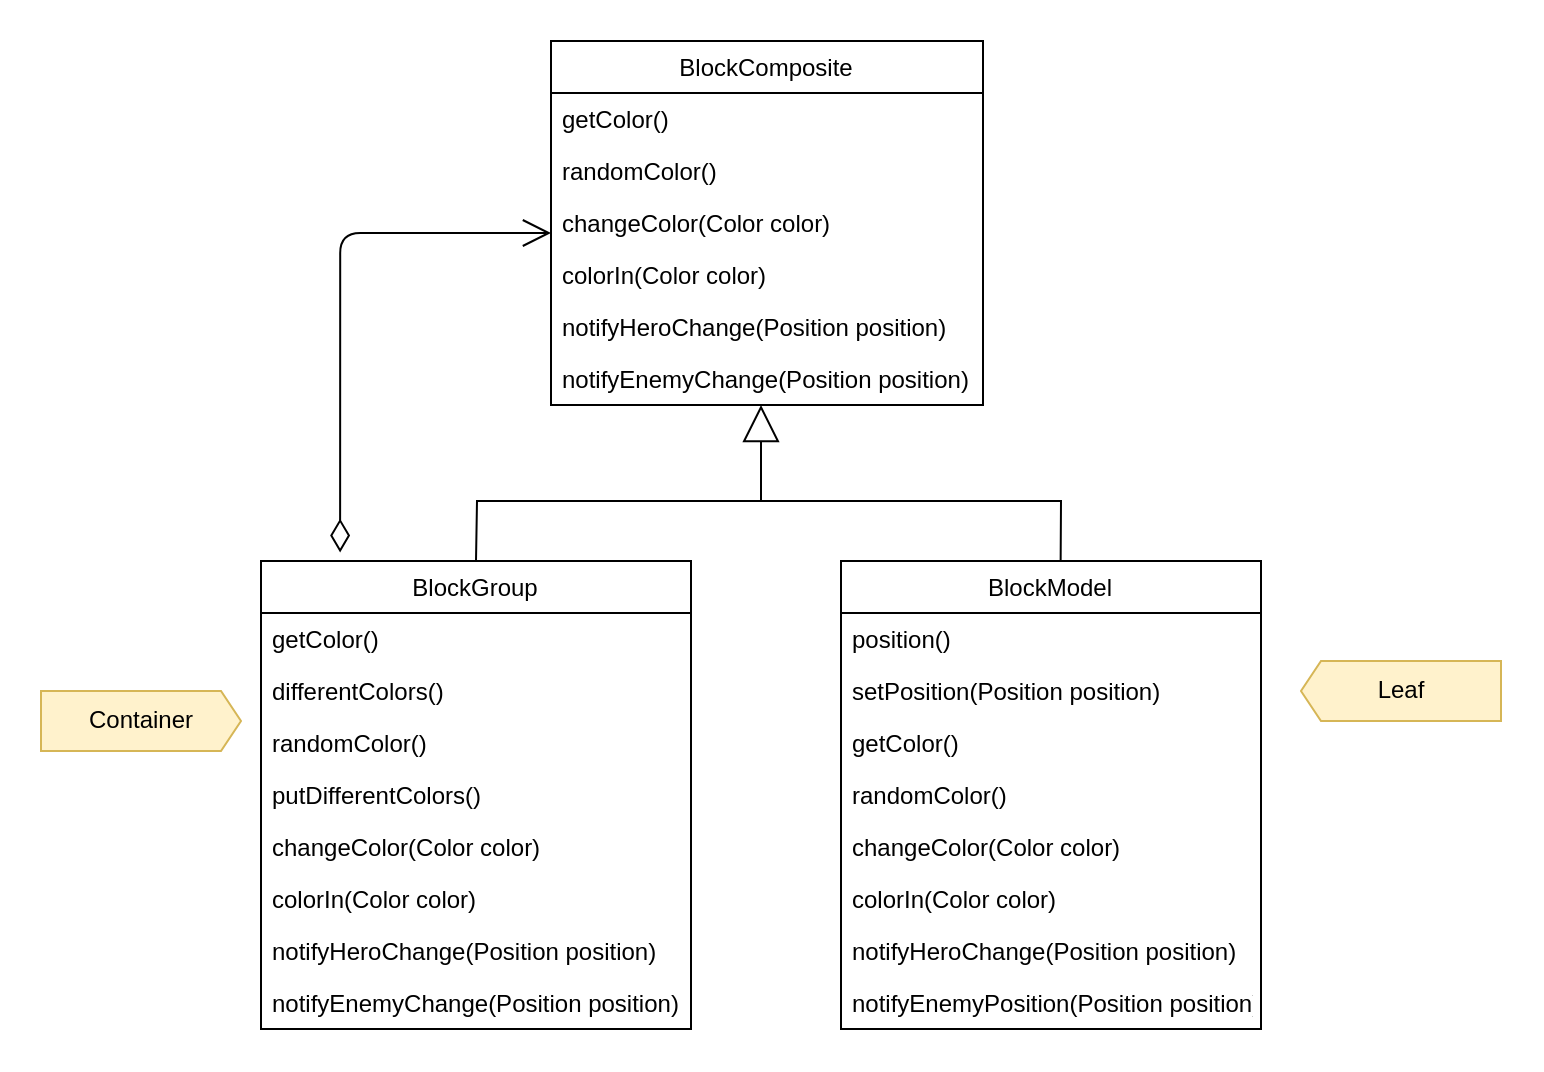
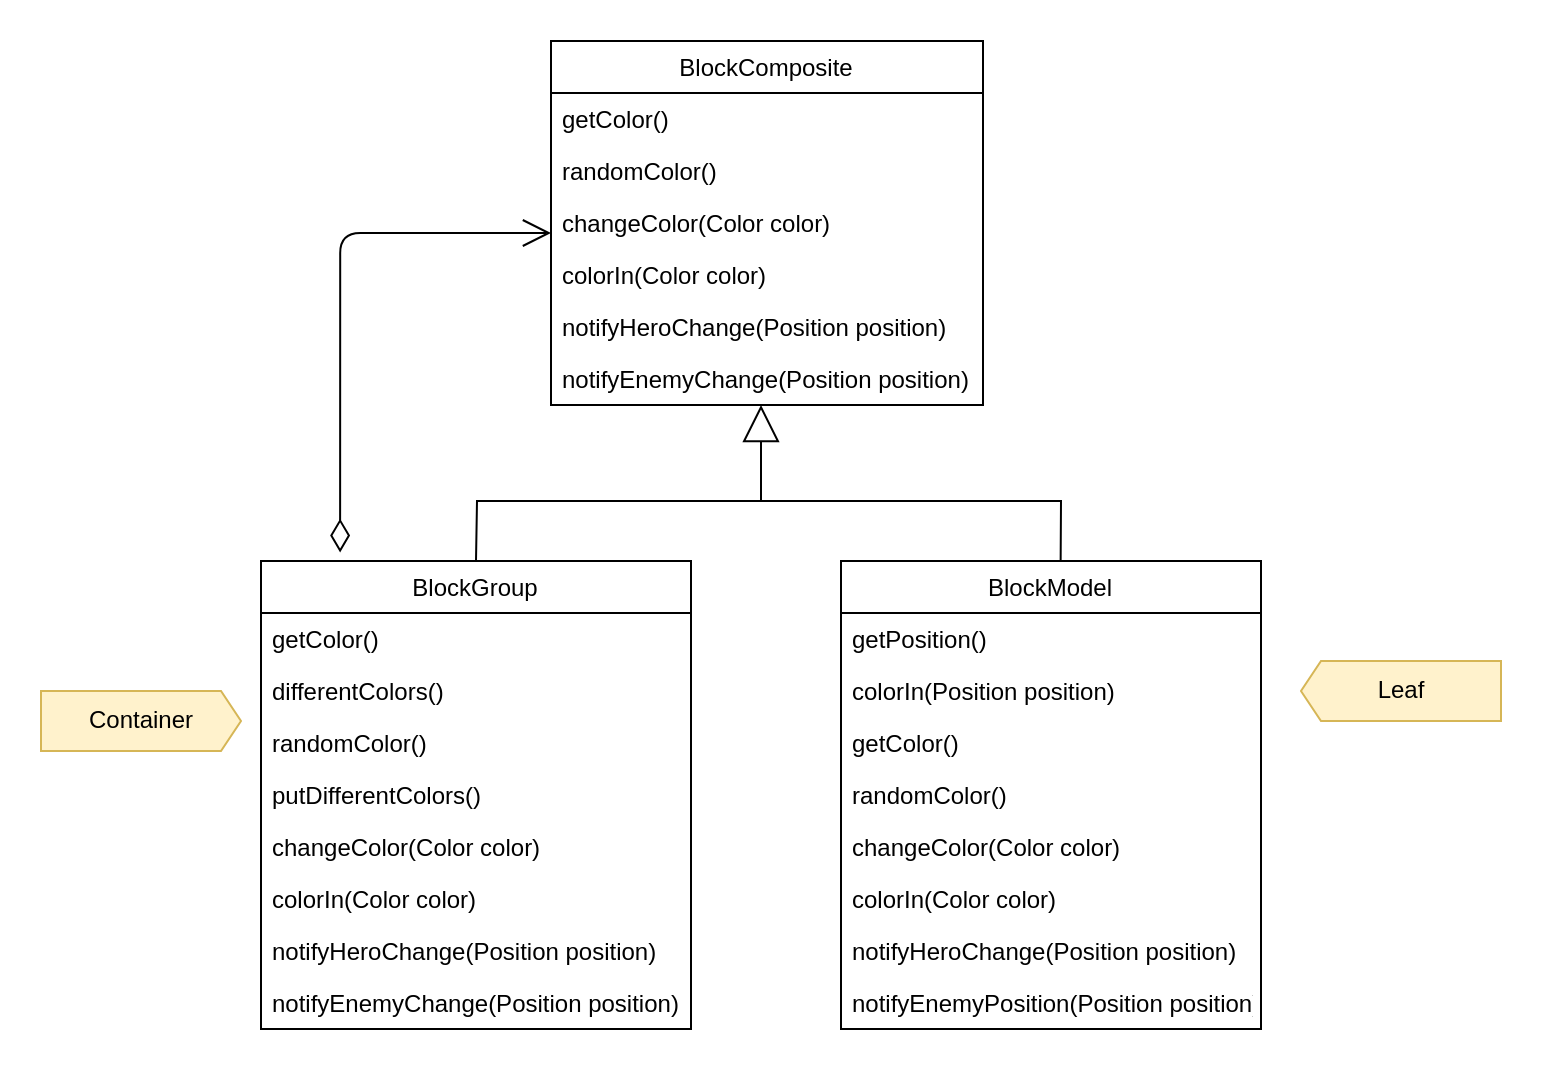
node "position()": label "position()" -> "getPosition()"
node "setPosition(Position position)": label "setPosition(Position position)" -> "colorIn(Position position)"
